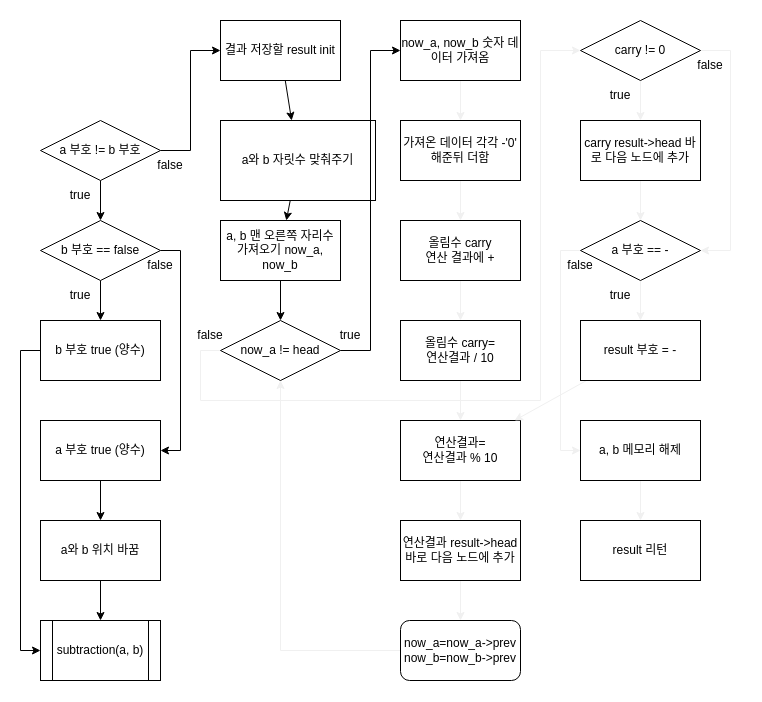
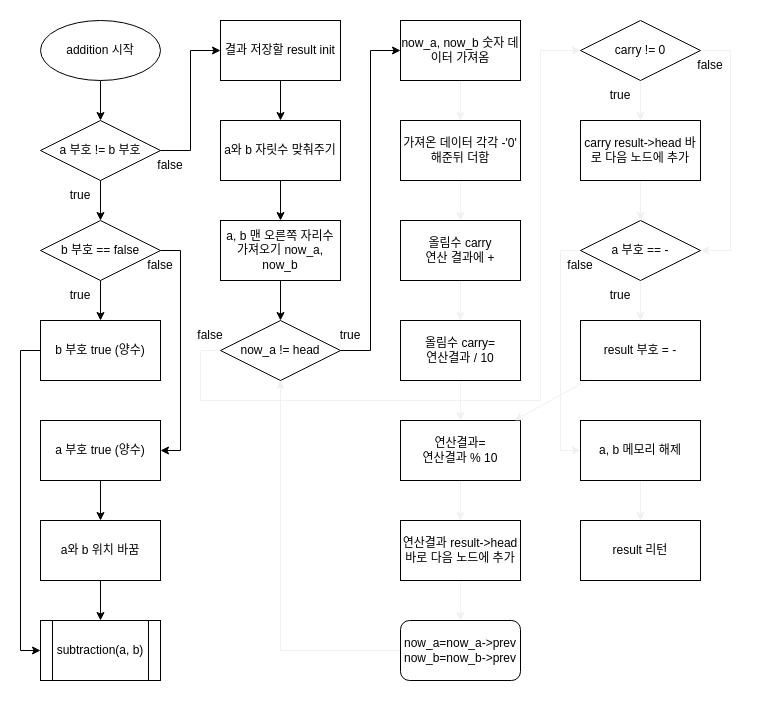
node "addition 시작": added
edge "addition 시작" -> "a 부호 != b 부호": added
node "a와 b 자릿수 맞춰주기": size 155x80 -> 120x60
